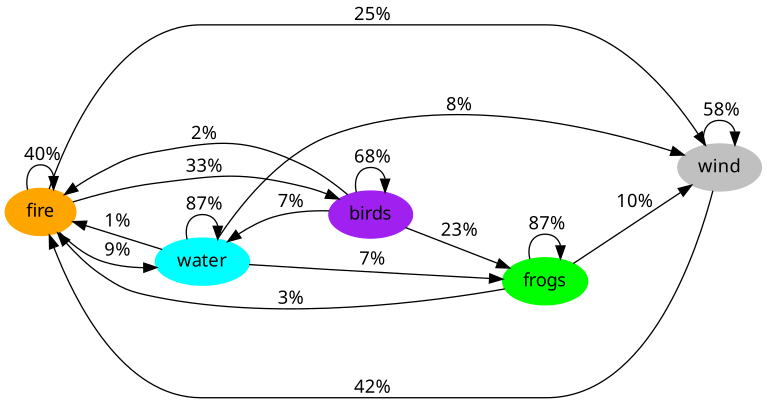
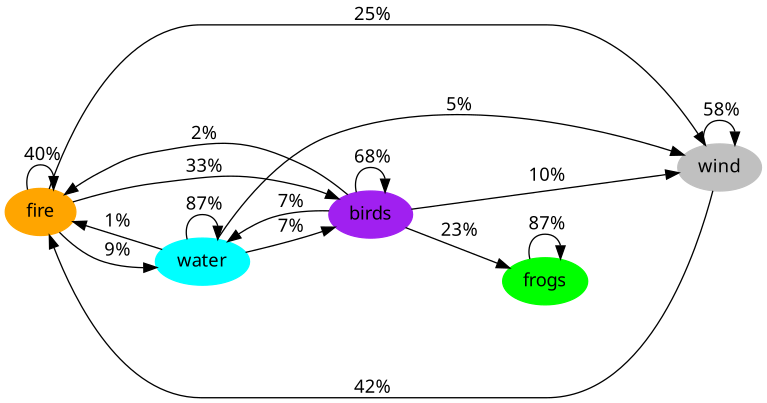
edge "water" -> "wind": label " 8%" -> " 5%"
edge "frogs" -> "wind": now "birds" -> "wind"
edge "water" -> "frogs": now "water" -> "birds"
edge "frogs" -> "fire": removed, label "3%"
